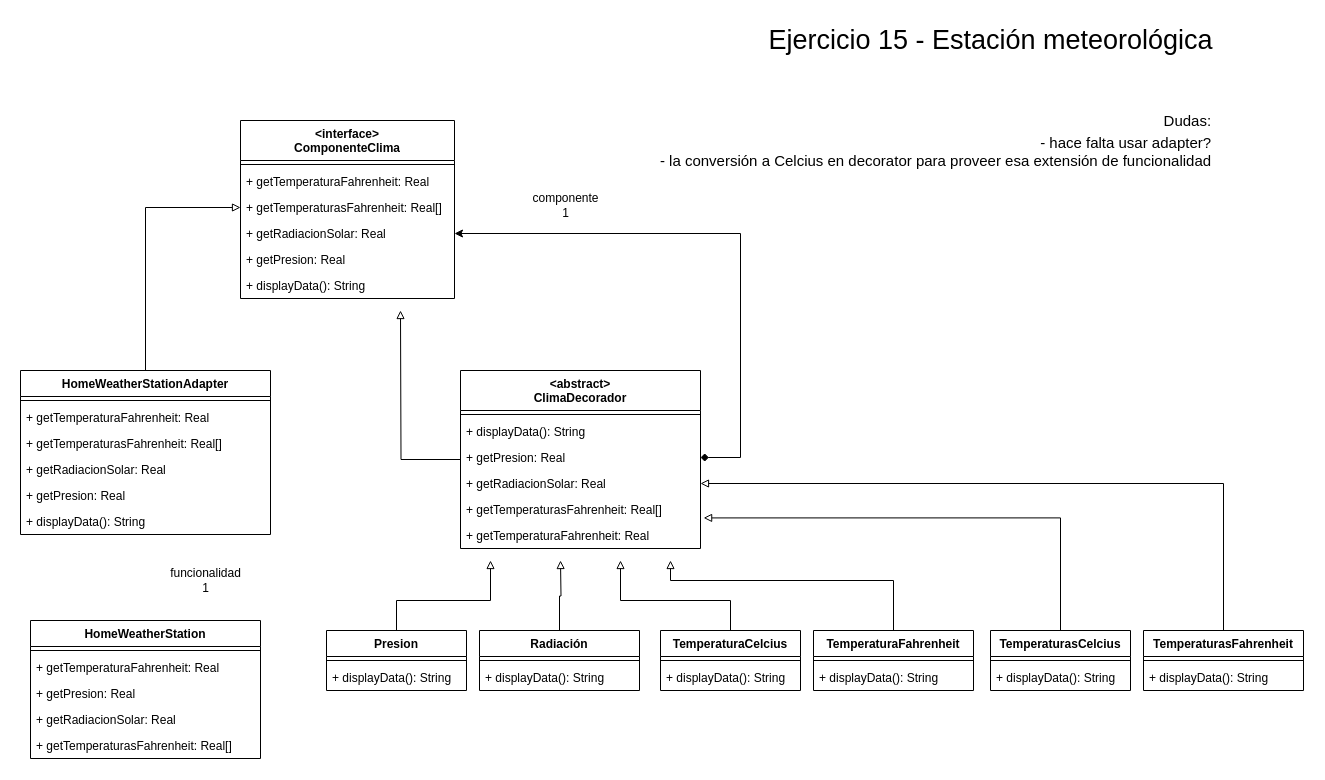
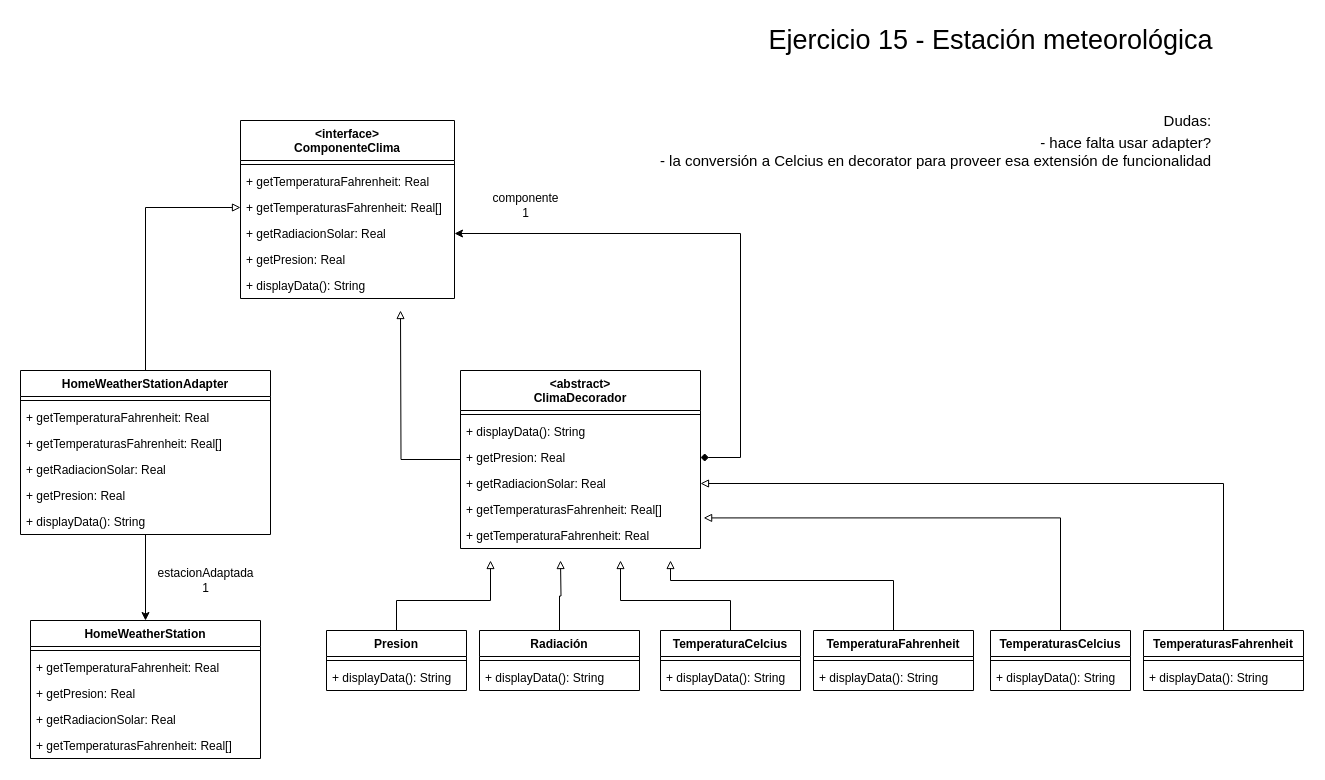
node "componente 1": moved (566, 206) -> (526, 206)
edge "HomeWeatherStationAdapter" -> "HomeWeatherStation": added
node "funcionalidad 1": label "funcionalidad 1" -> "estacionAdaptada 1"
